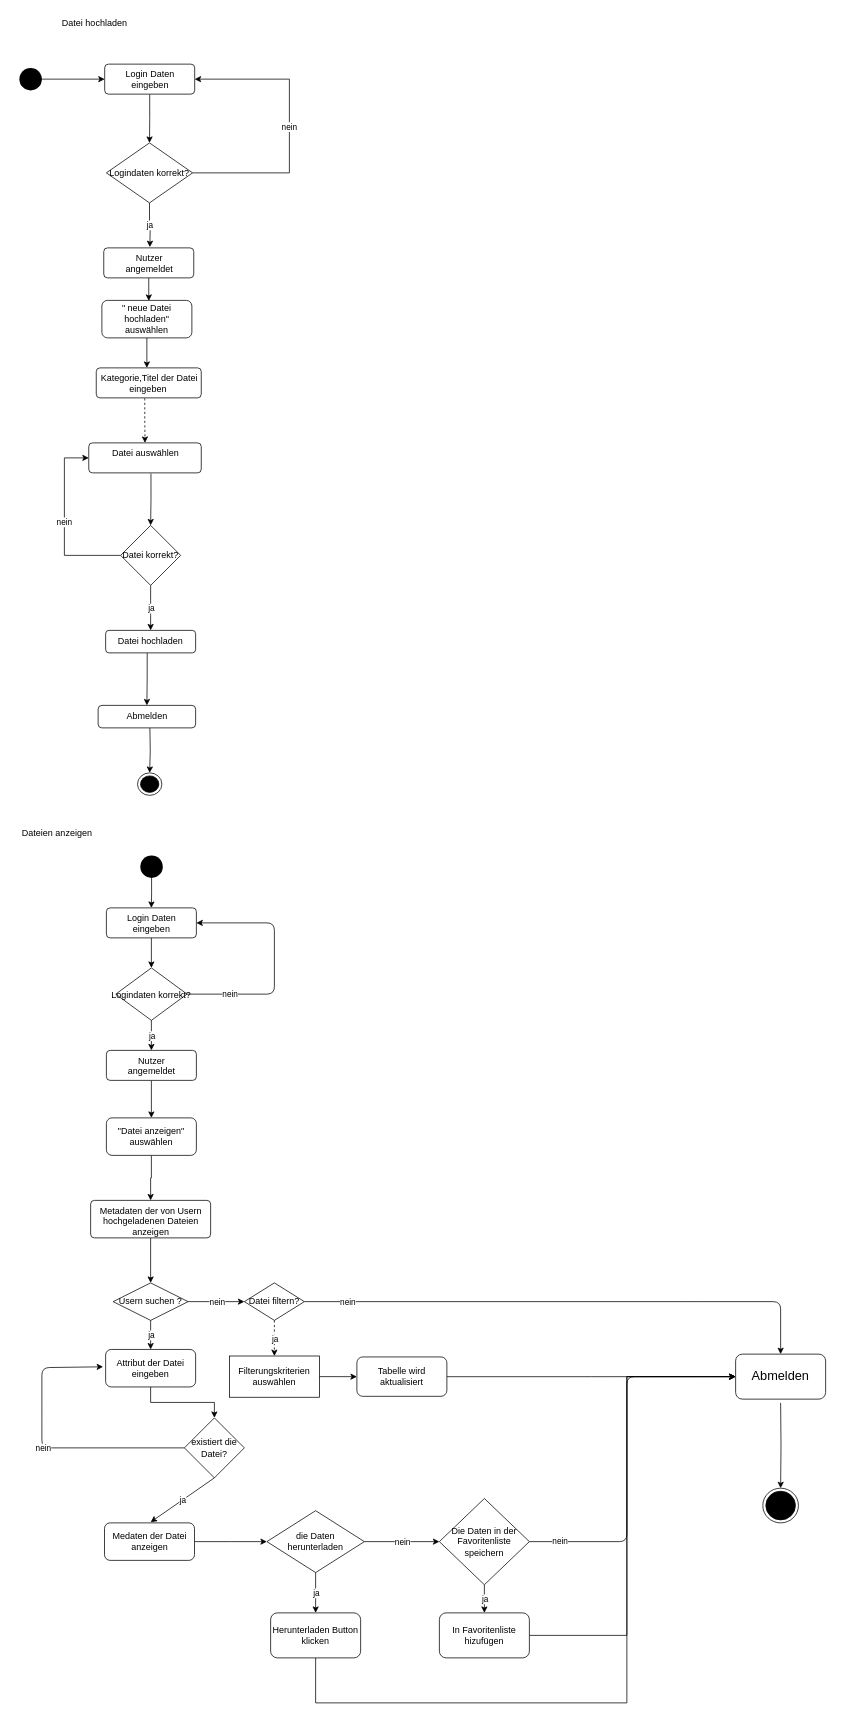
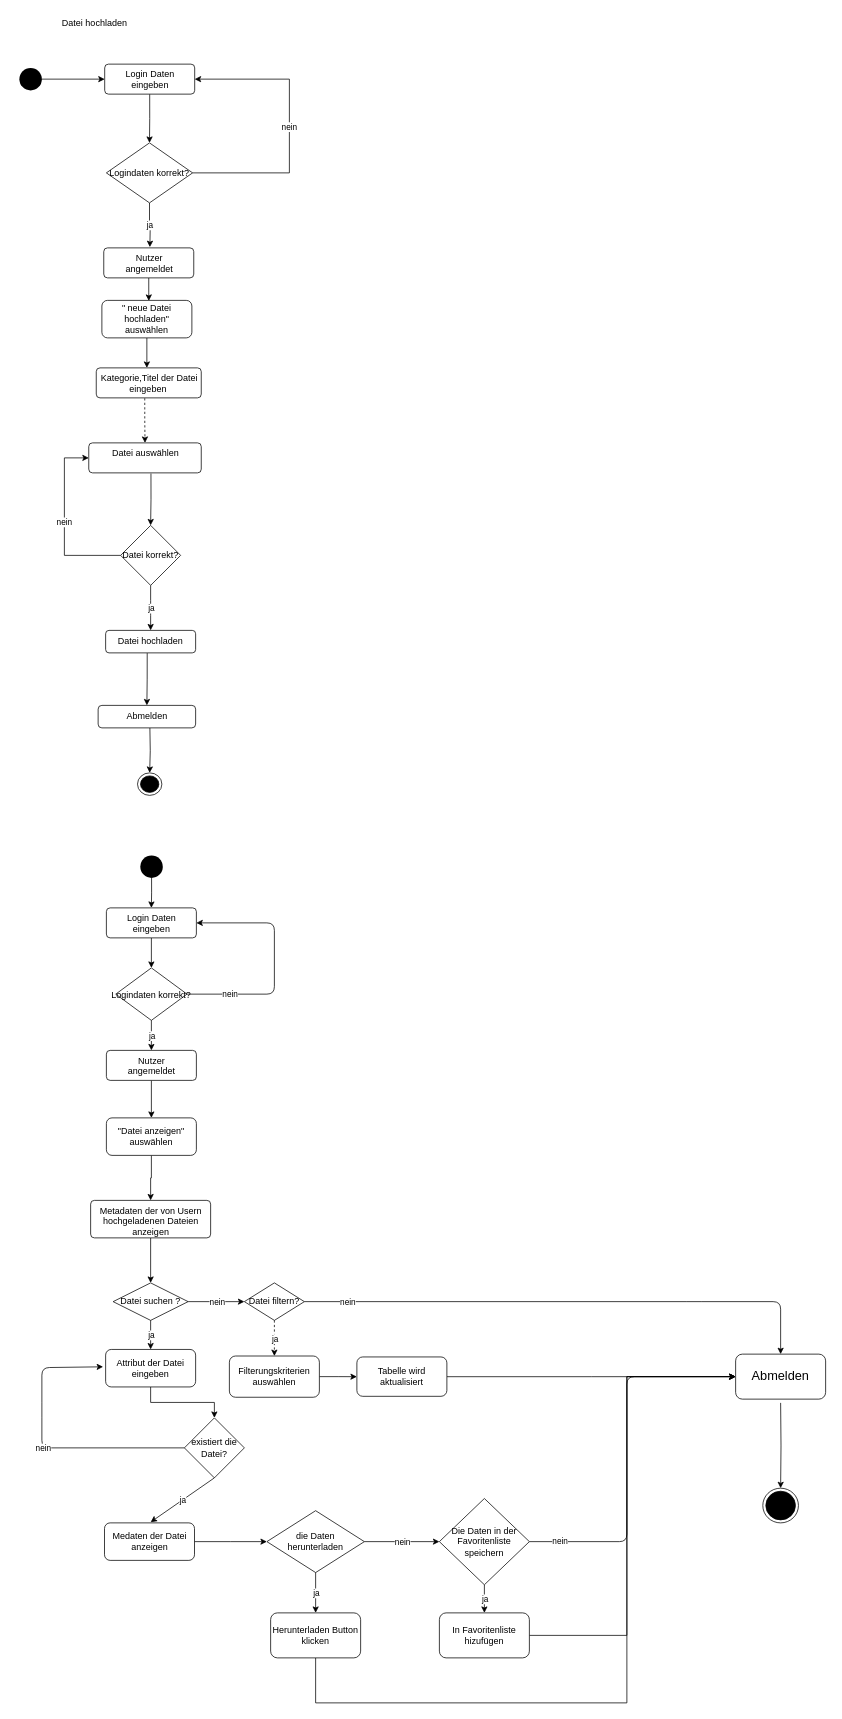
node "Dateien anzeigen": removed
node "Usern suchen ?": label "Usern suchen ?" -> "Datei suchen ?"
node "Filterungskriterien auswählen": shape rectangle -> rounded rectangle
